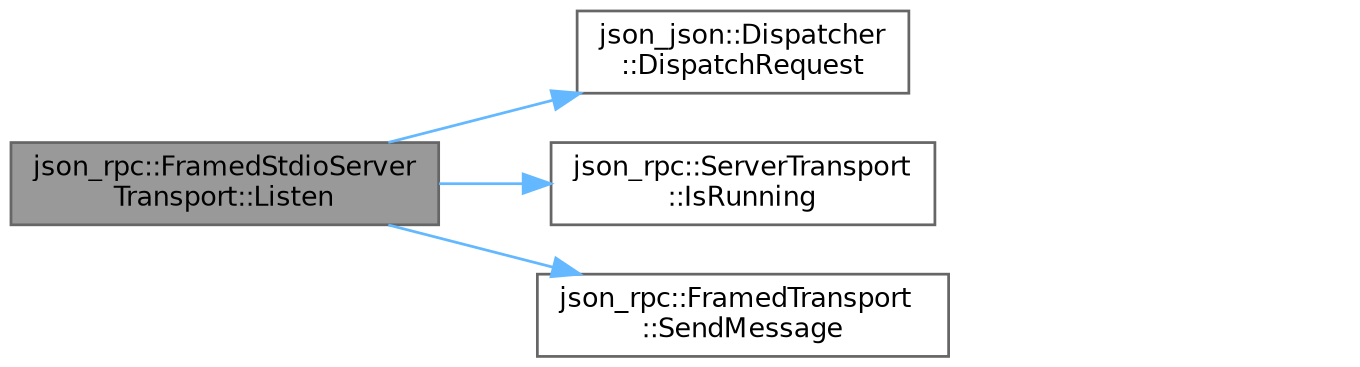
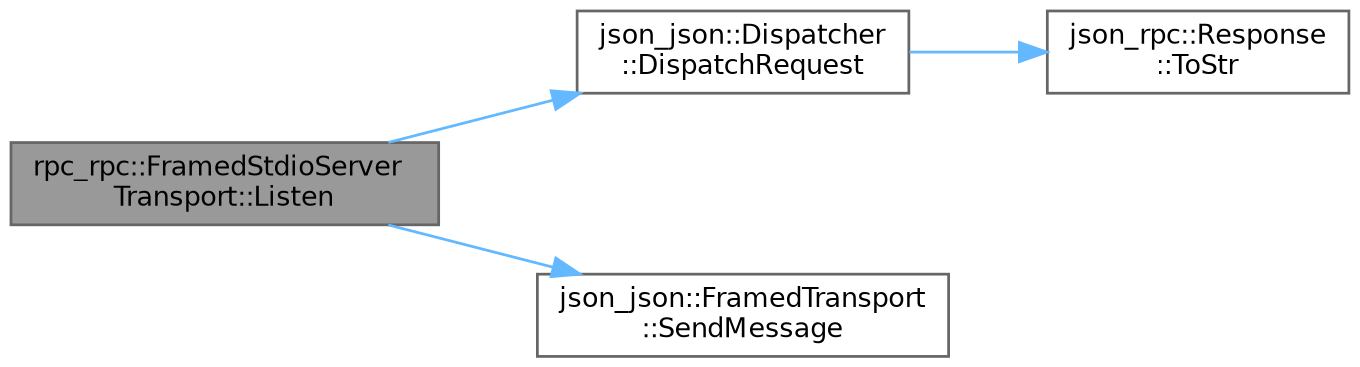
node "json_rpc::Response ::ToStr": added
node "json_rpc::FramedStdioServer Transport::Listen": label "json_rpc::FramedStdioServer Transport::Listen" -> "rpc_rpc::FramedStdioServer Transport::Listen"
node "json_rpc::ServerTransport ::IsRunning": removed
node "json_rpc::FramedTransport ::SendMessage": label "json_rpc::FramedTransport ::SendMessage" -> "json_json::FramedTransport ::SendMessage"
